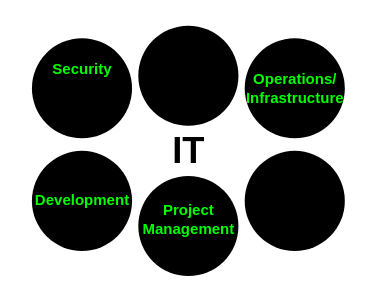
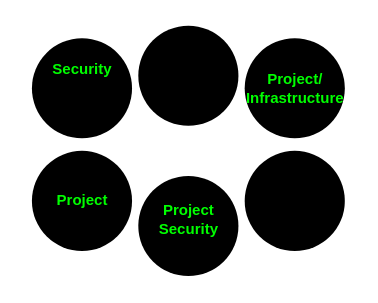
node "Operations/ Infrastructure": label "Operations/ Infrastructure" -> "Project/ Infrastructure"
node "IT": removed
node "Development": label "Development" -> "Project"
node "Project Management": label "Project Management" -> "Project Security"
